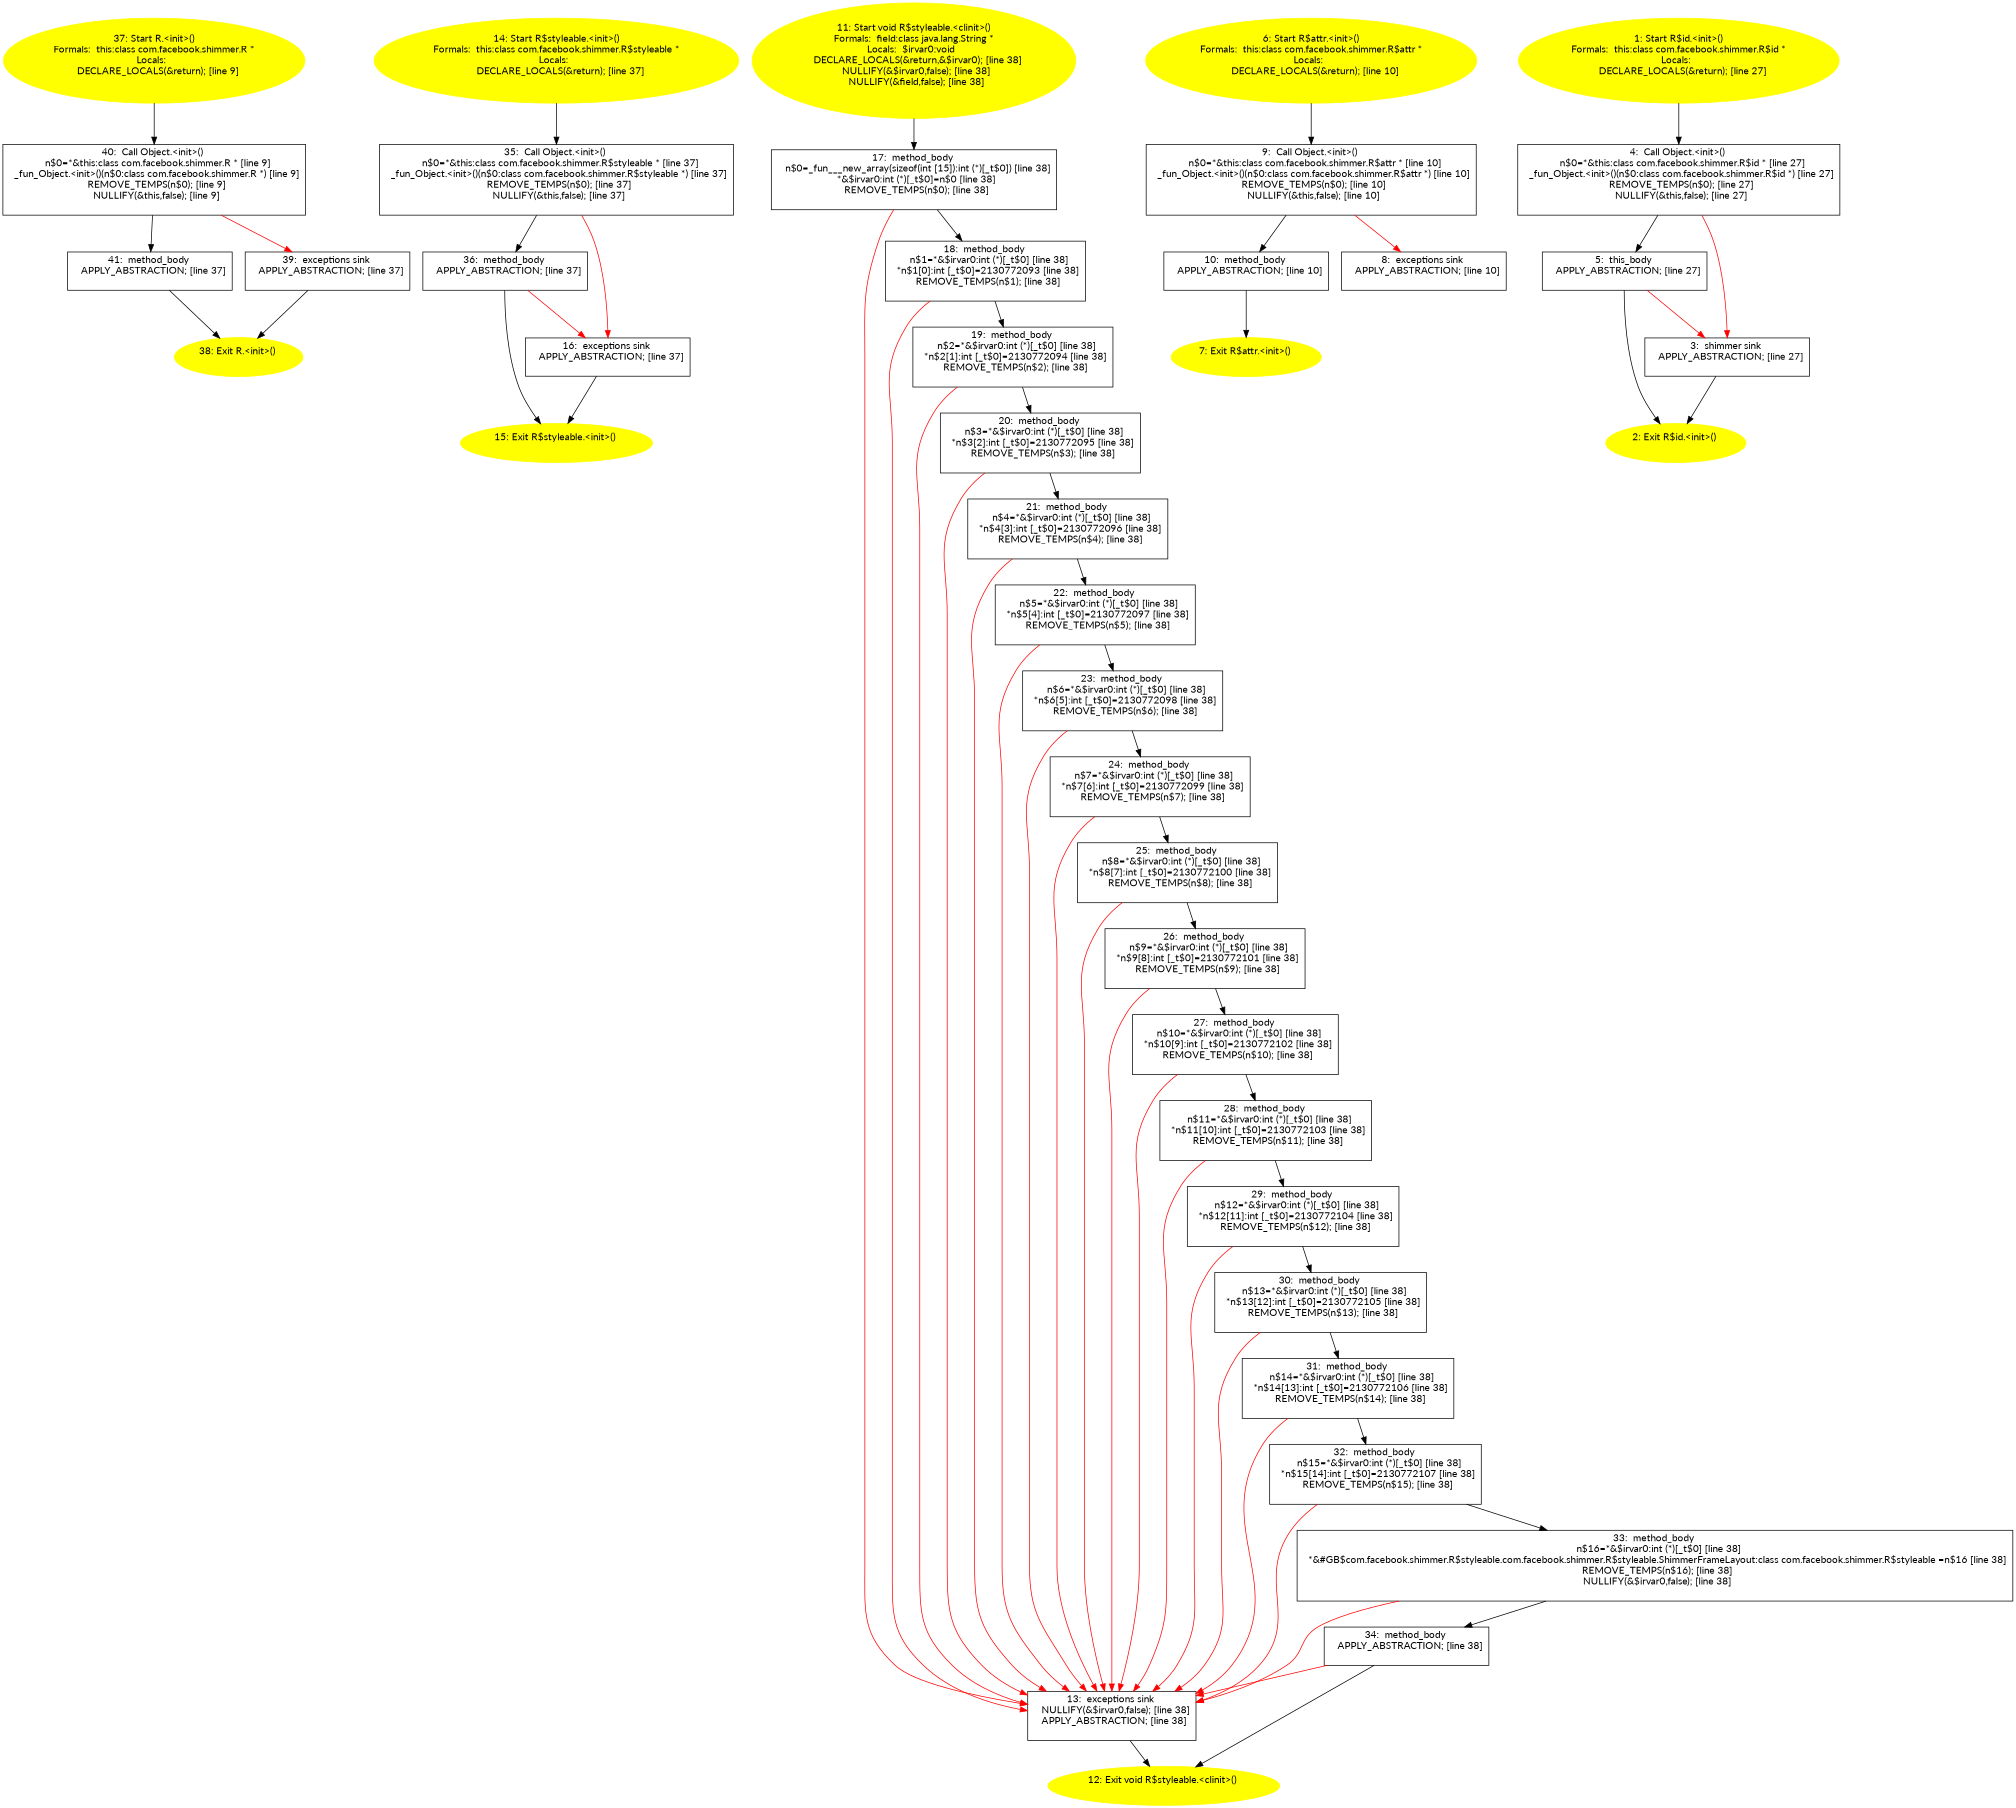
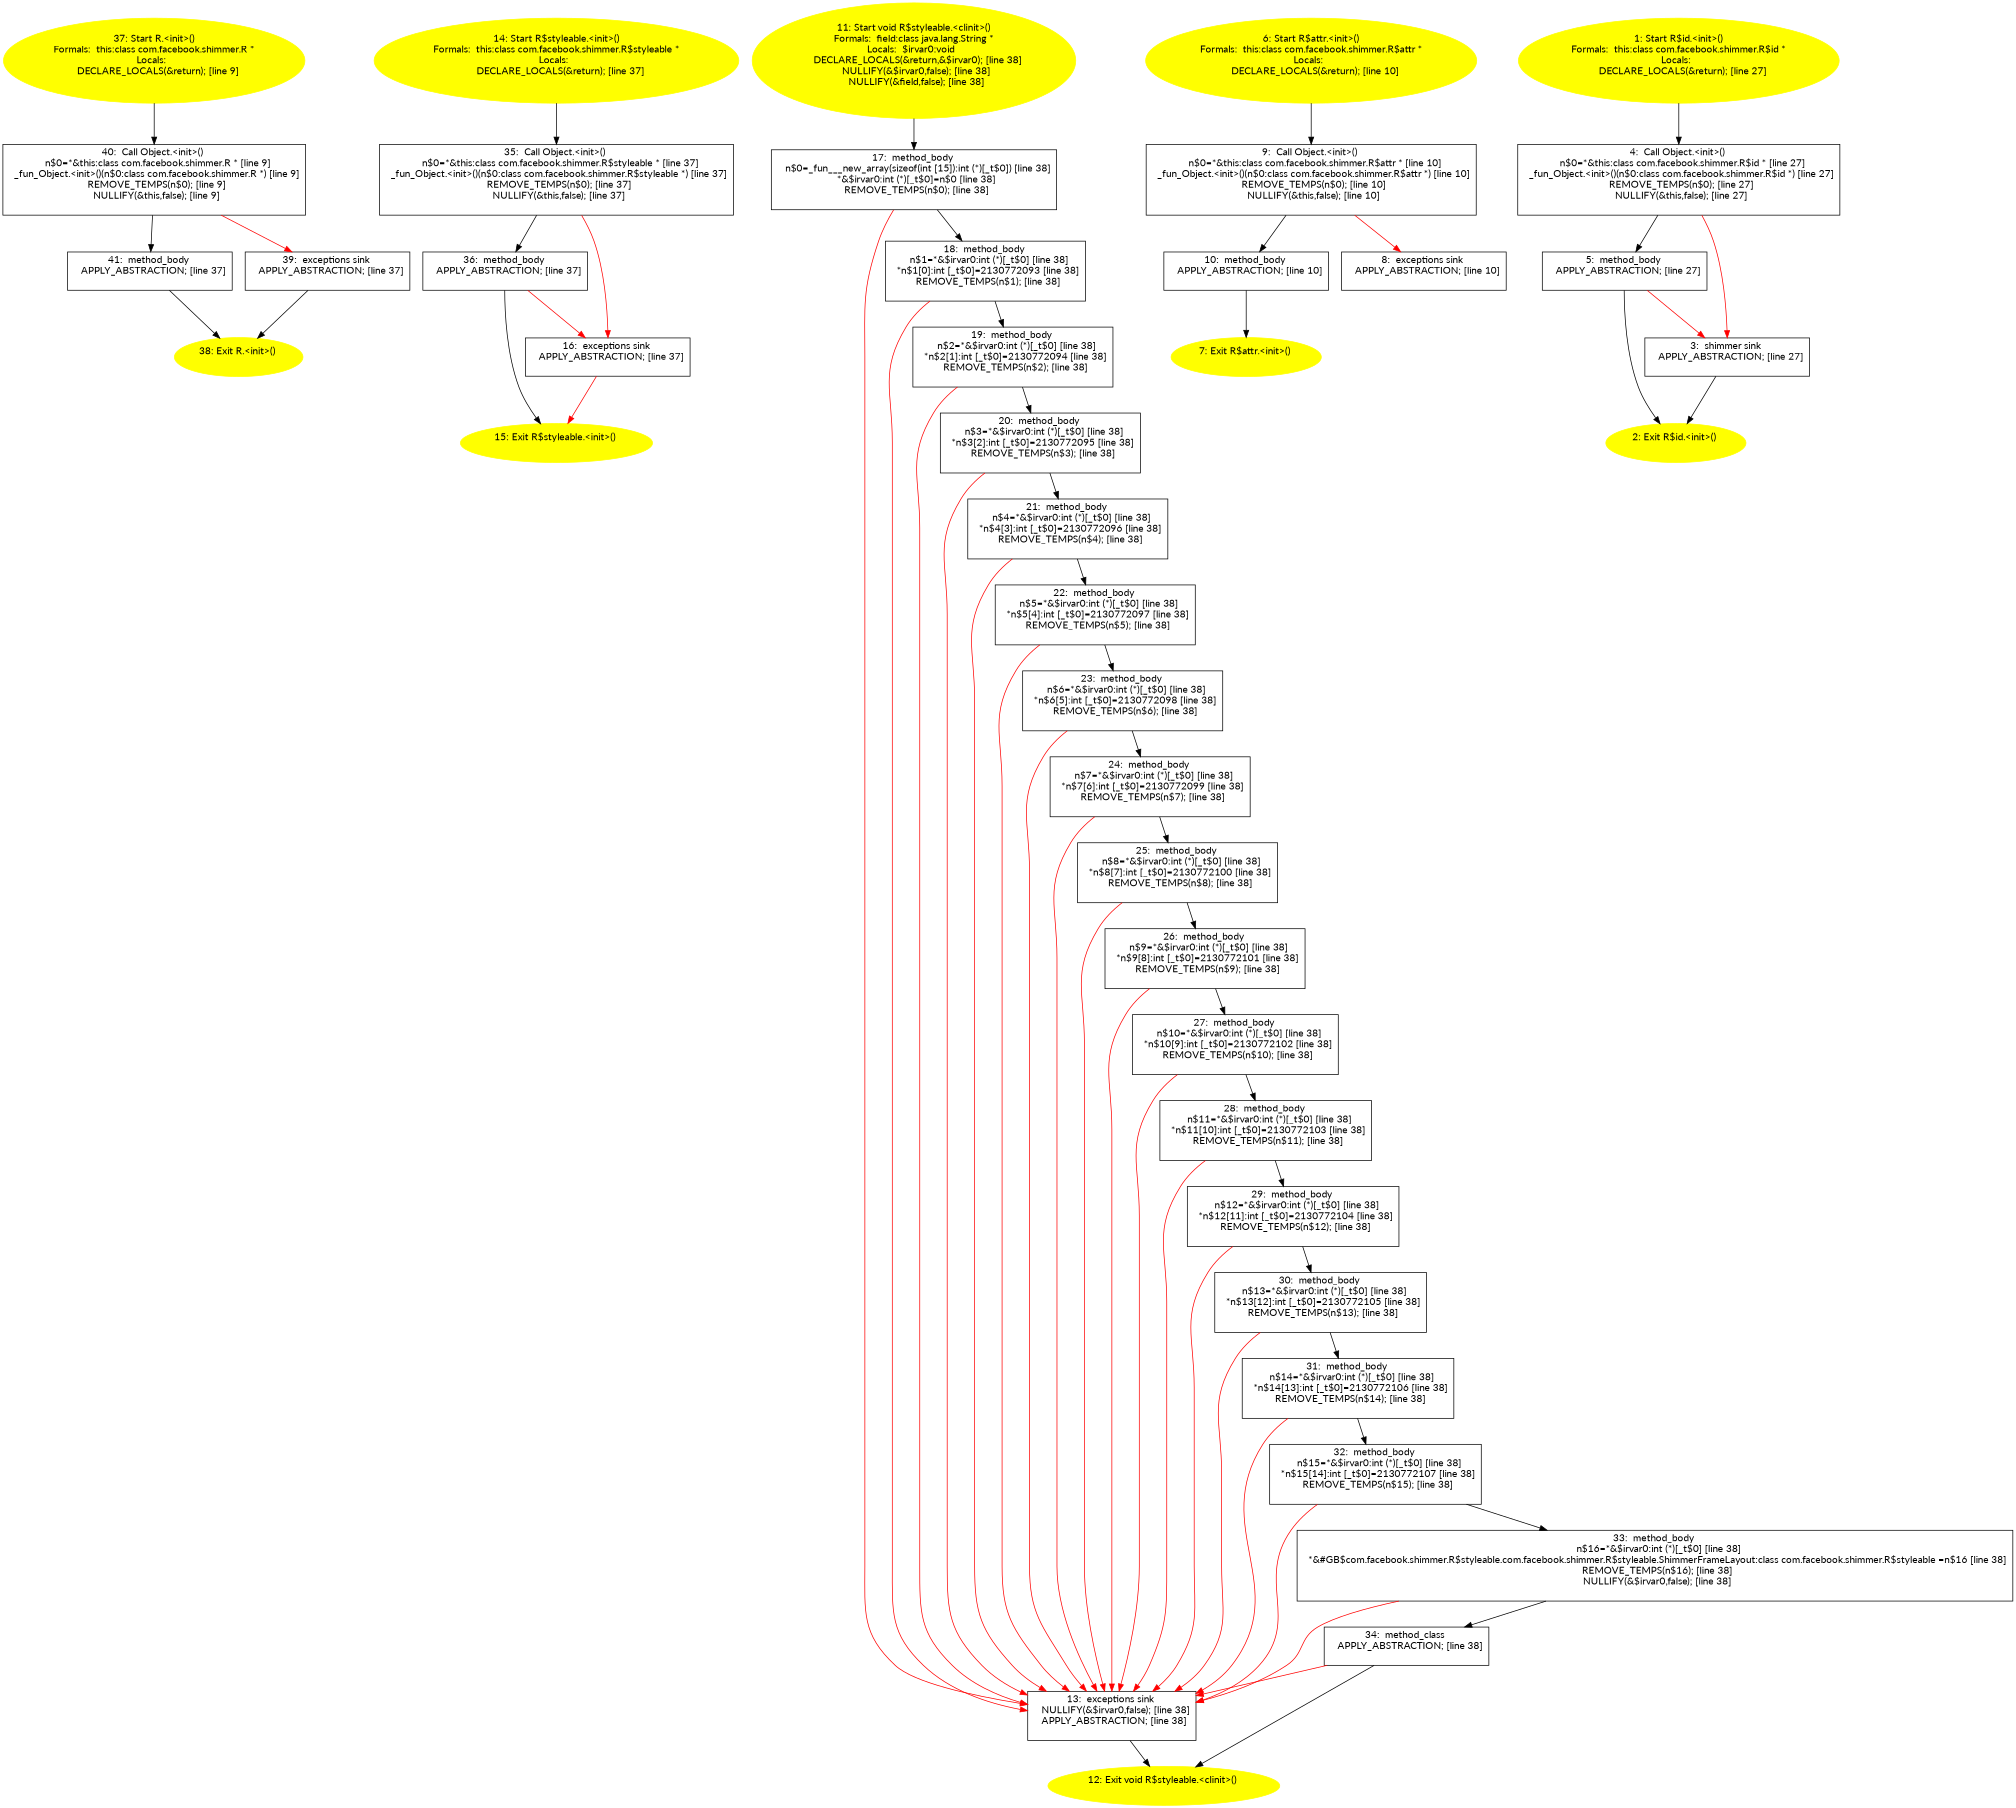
node "5:  this_body APPLY_ABSTRACTION; [line 27]": label "5:  this_body APPLY_ABSTRACTION; [line 27]" -> "5:  method_body APPLY_ABSTRACTION; [line 27]"
edge "16:  exceptions sink APPLY_ABSTRACTION; [line 37]" -> "15: Exit R$styleable.<init>()": color black -> red
node "34:  method_body APPLY_ABSTRACTION; [line 38]": label "34:  method_body APPLY_ABSTRACTION; [line 38]" -> "34:  method_class APPLY_ABSTRACTION; [line 38]"
